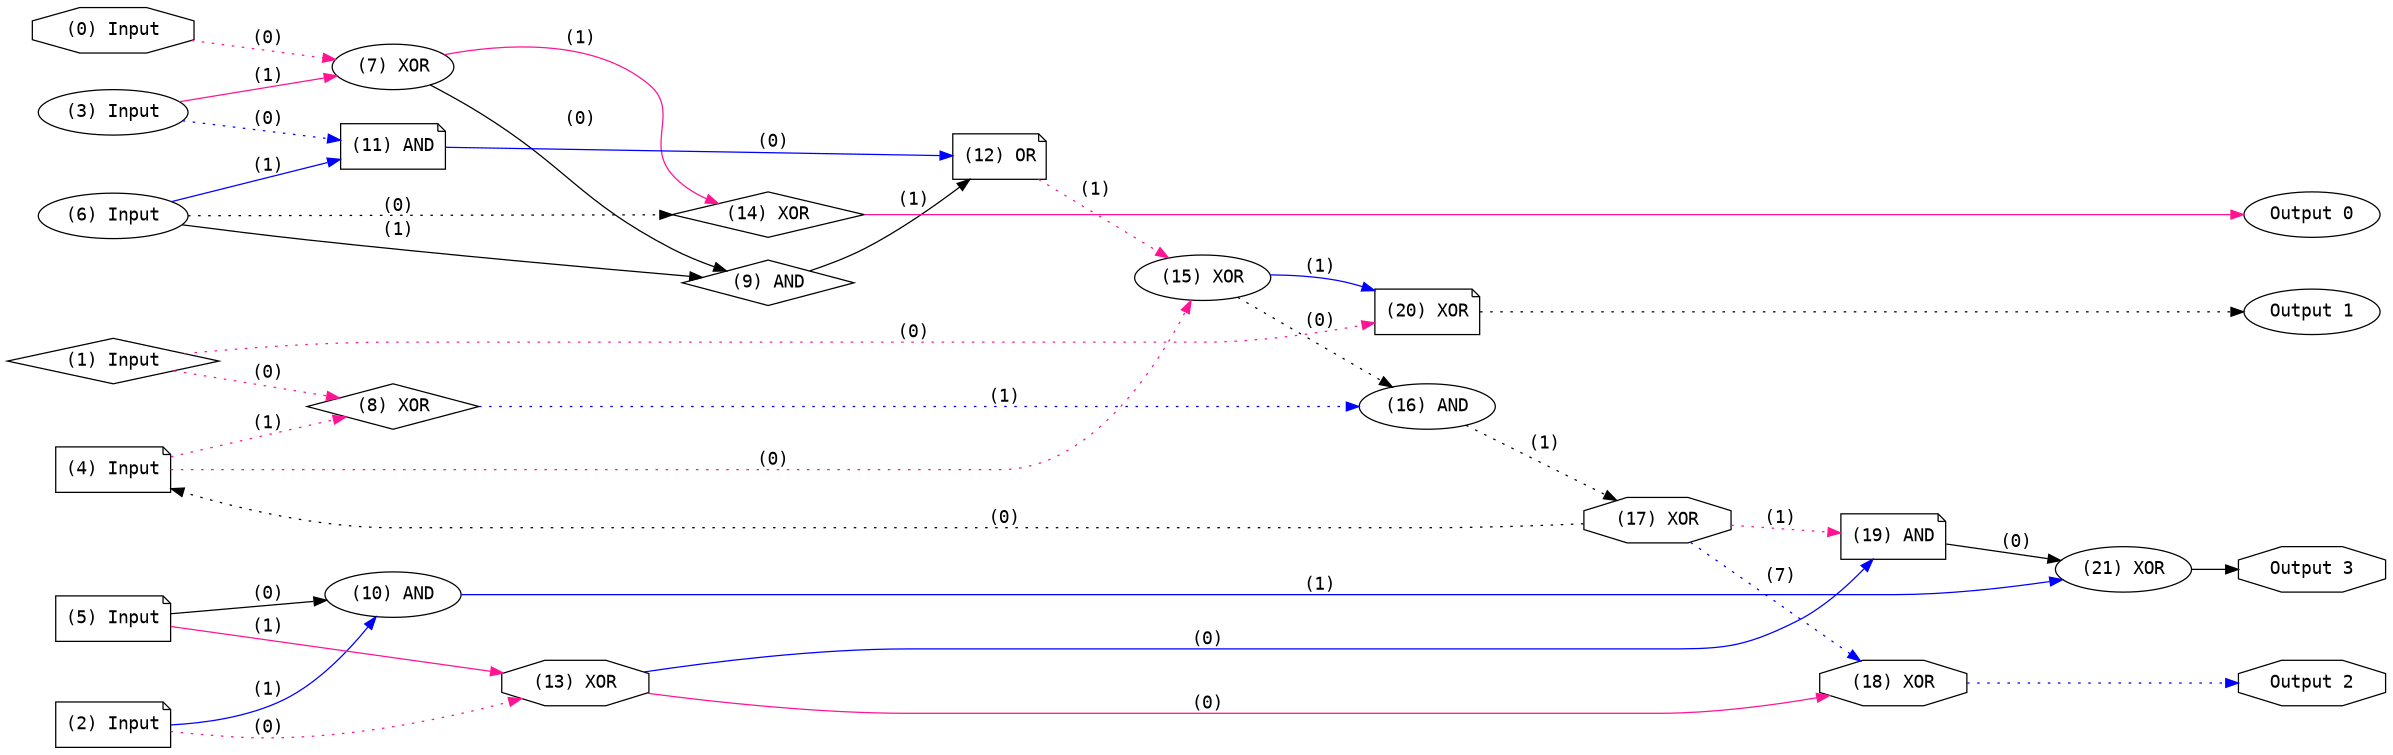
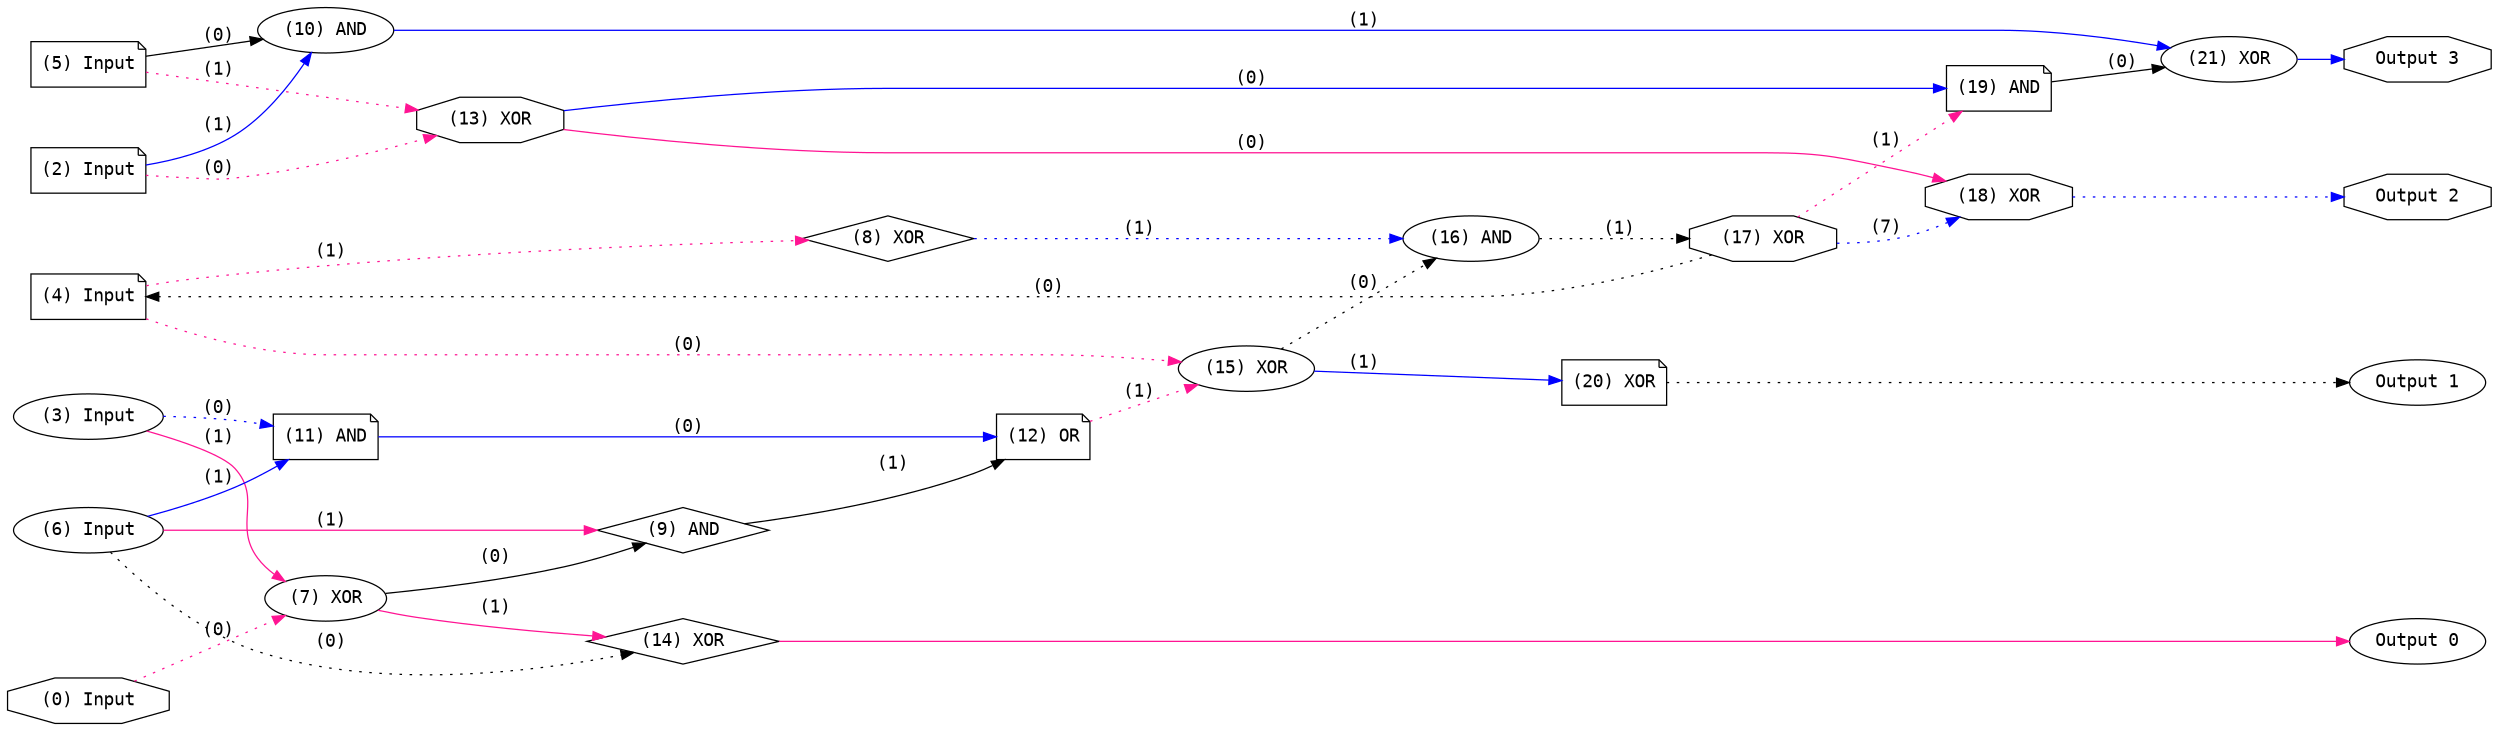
edge "(6) Input" -> "(9) AND": color black -> deeppink
node "(1) Input": removed
edge "(21) XOR" -> "Output 3": color black -> blue
edge "(5) Input" -> "(13) XOR": style solid -> dotted
